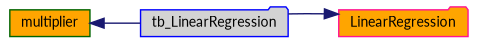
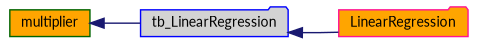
edge "tb_LinearRegression" -> "LinearRegression": reversed
